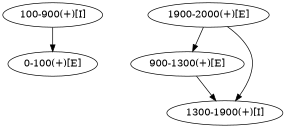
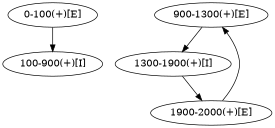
edge "100-900(+)[I]" -> "0-100(+)[E]": reversed
edge "1900-2000(+)[E]" -> "1300-1900(+)[I]": reversed
